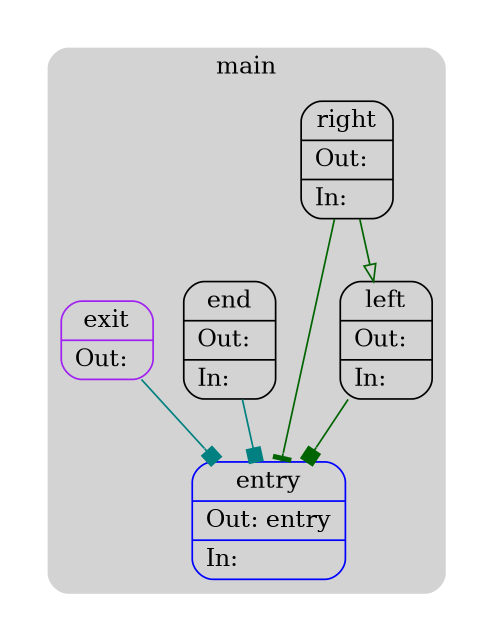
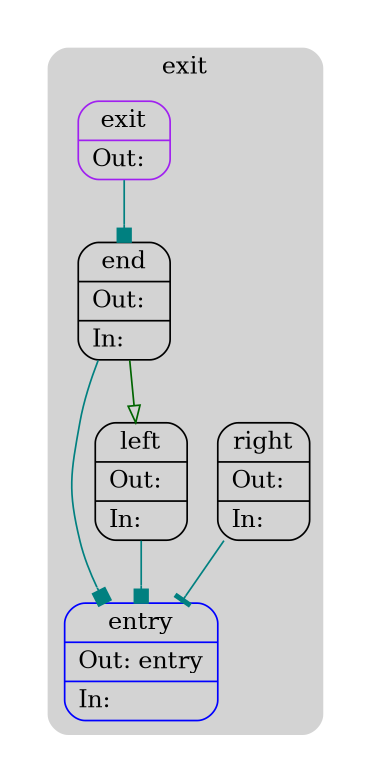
cluster "main": label "main" -> "exit"
edge "right" -> "left": now "end" -> "left"
edge "right" -> "entry": color darkgreen -> teal
edge "exit" -> "entry": now "exit" -> "end"
edge "left" -> "entry": color darkgreen -> teal
